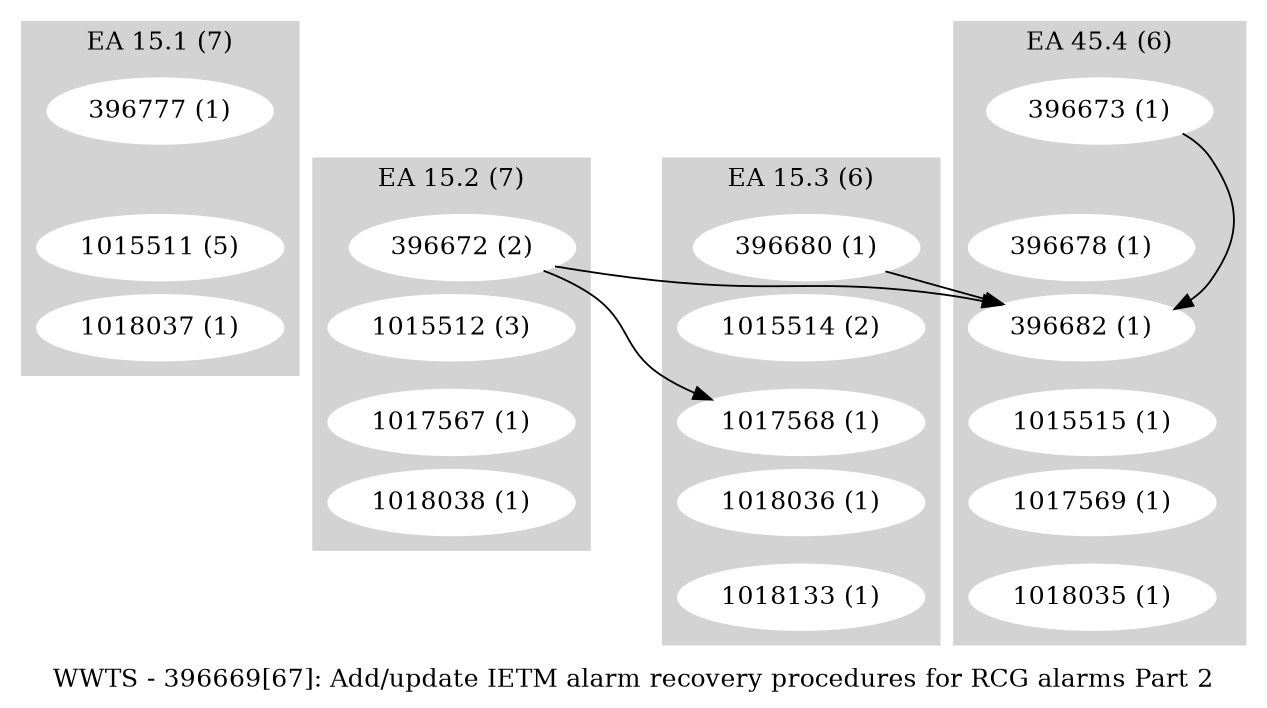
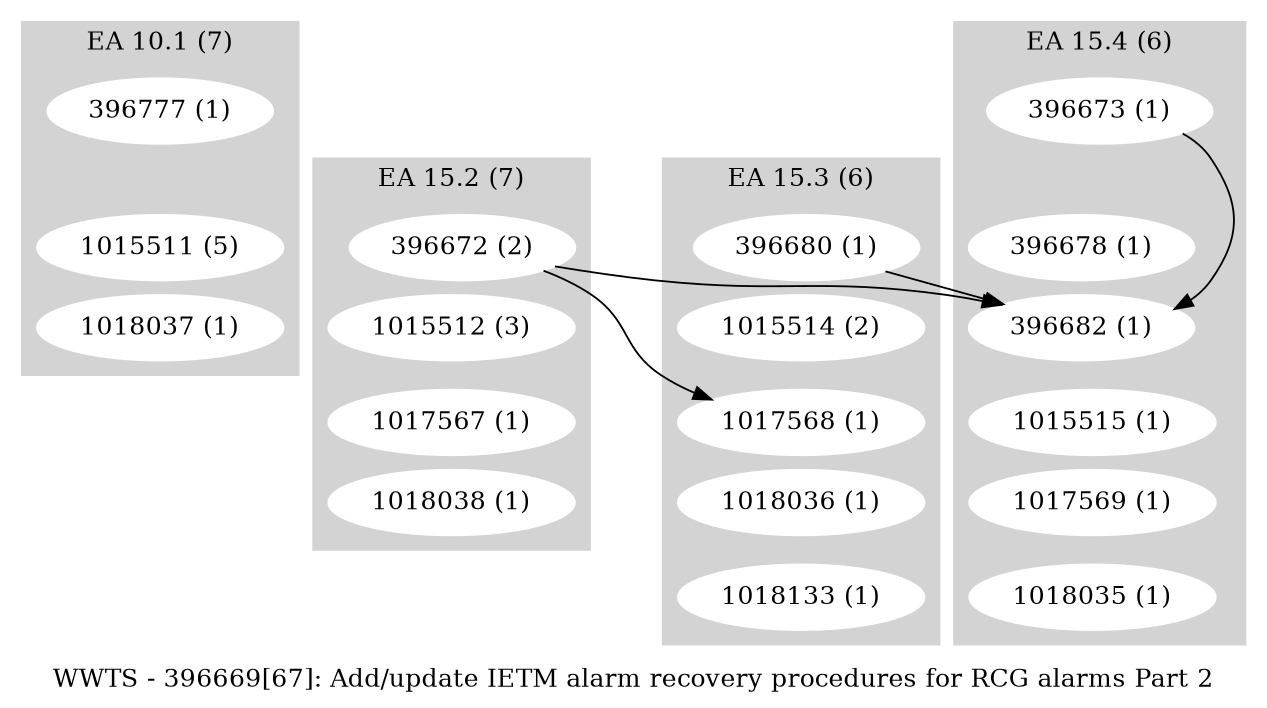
cluster "EA 15.1 (7)": label "EA 15.1 (7)" -> "EA 10.1 (7)"
cluster "EA 45.4 (6)": label "EA 45.4 (6)" -> "EA 15.4 (6)"
